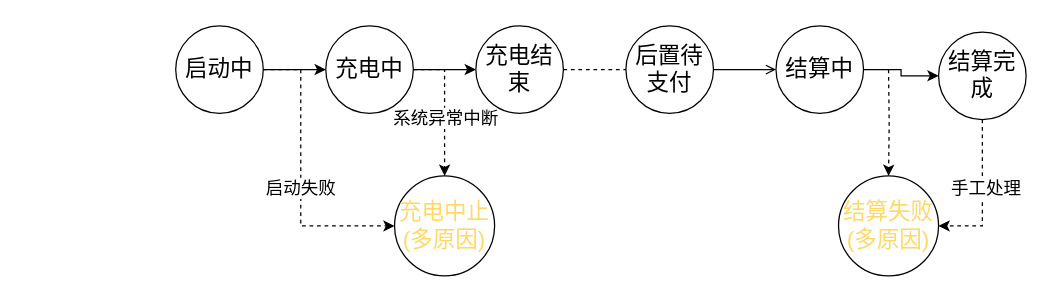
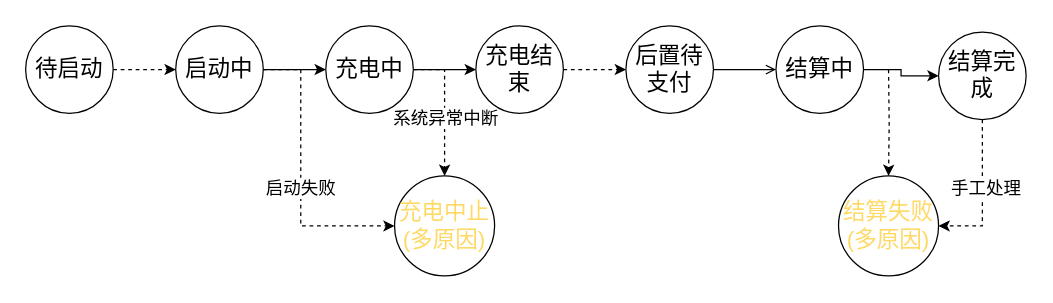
node "待启动": added
edge "待启动" -> "启动中": added
edge "充电结束" -- "后置待支付": arrowhead none -> classic
